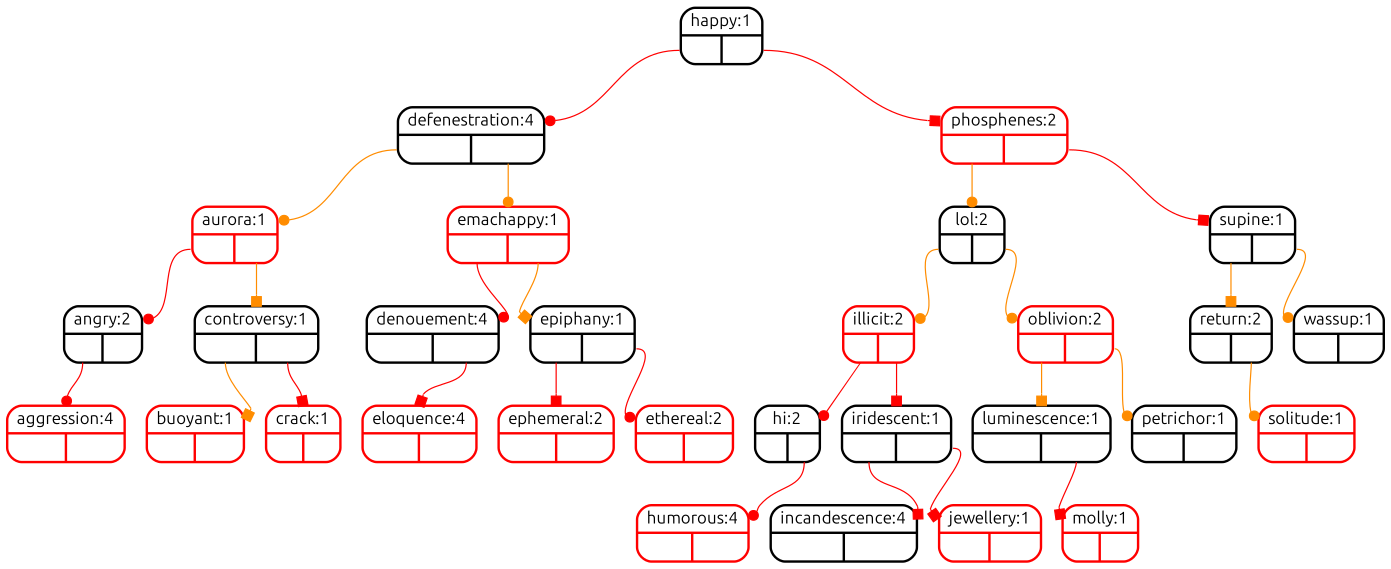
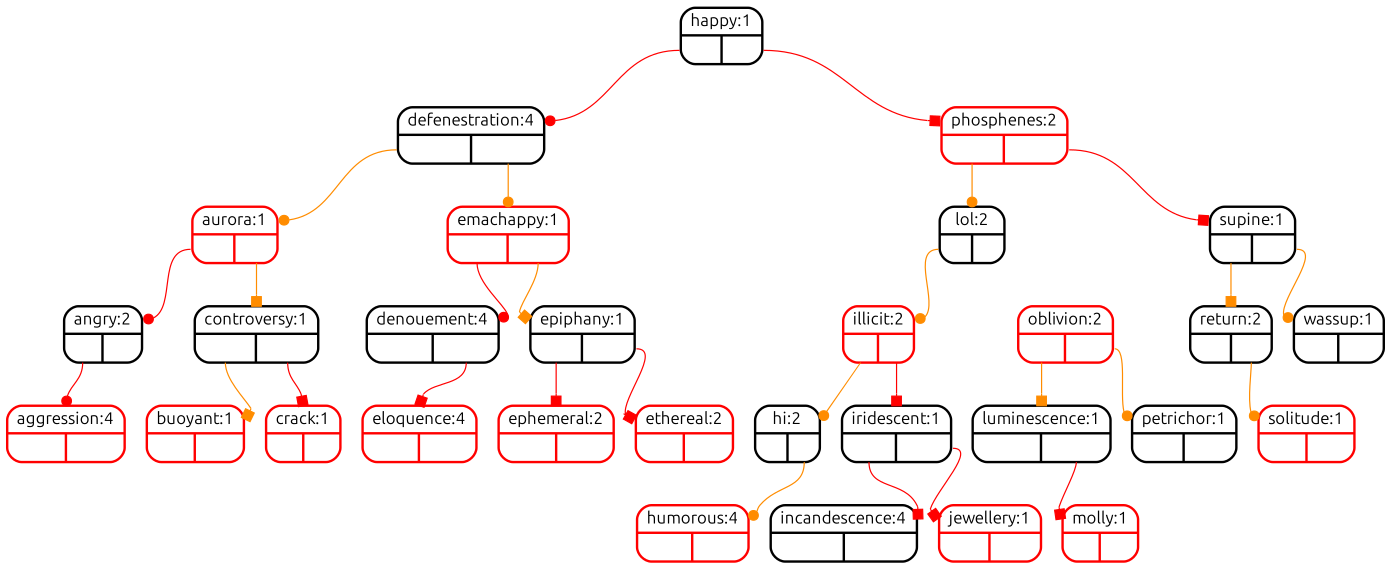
edge "lol:2" -> "oblivion:2": removed
edge "epiphany:1" -> "ethereal:2": arrowhead dot -> box
edge "illicit:2" -> "hi:2": color red -> darkorange
edge "hi:2" -> "humorous:4": color red -> darkorange
